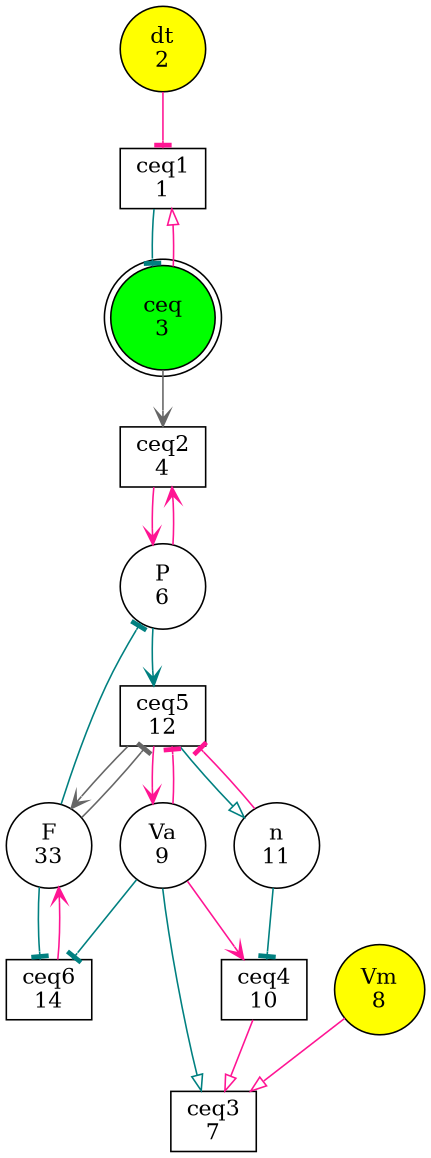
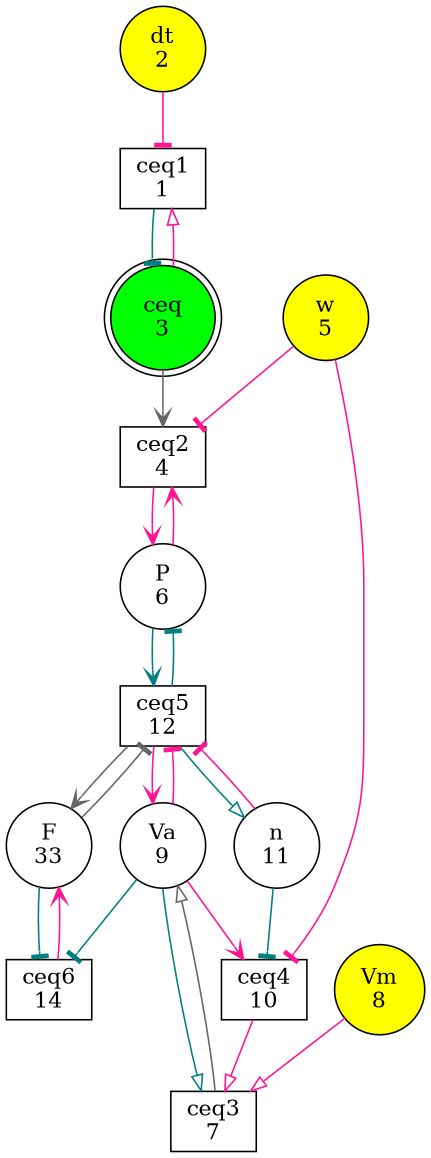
node "w 5": added
edge "F 33" -> "P 6": now "ceq5 12" -> "P 6"
edge "ceq3 7" -> "Va 9": added
